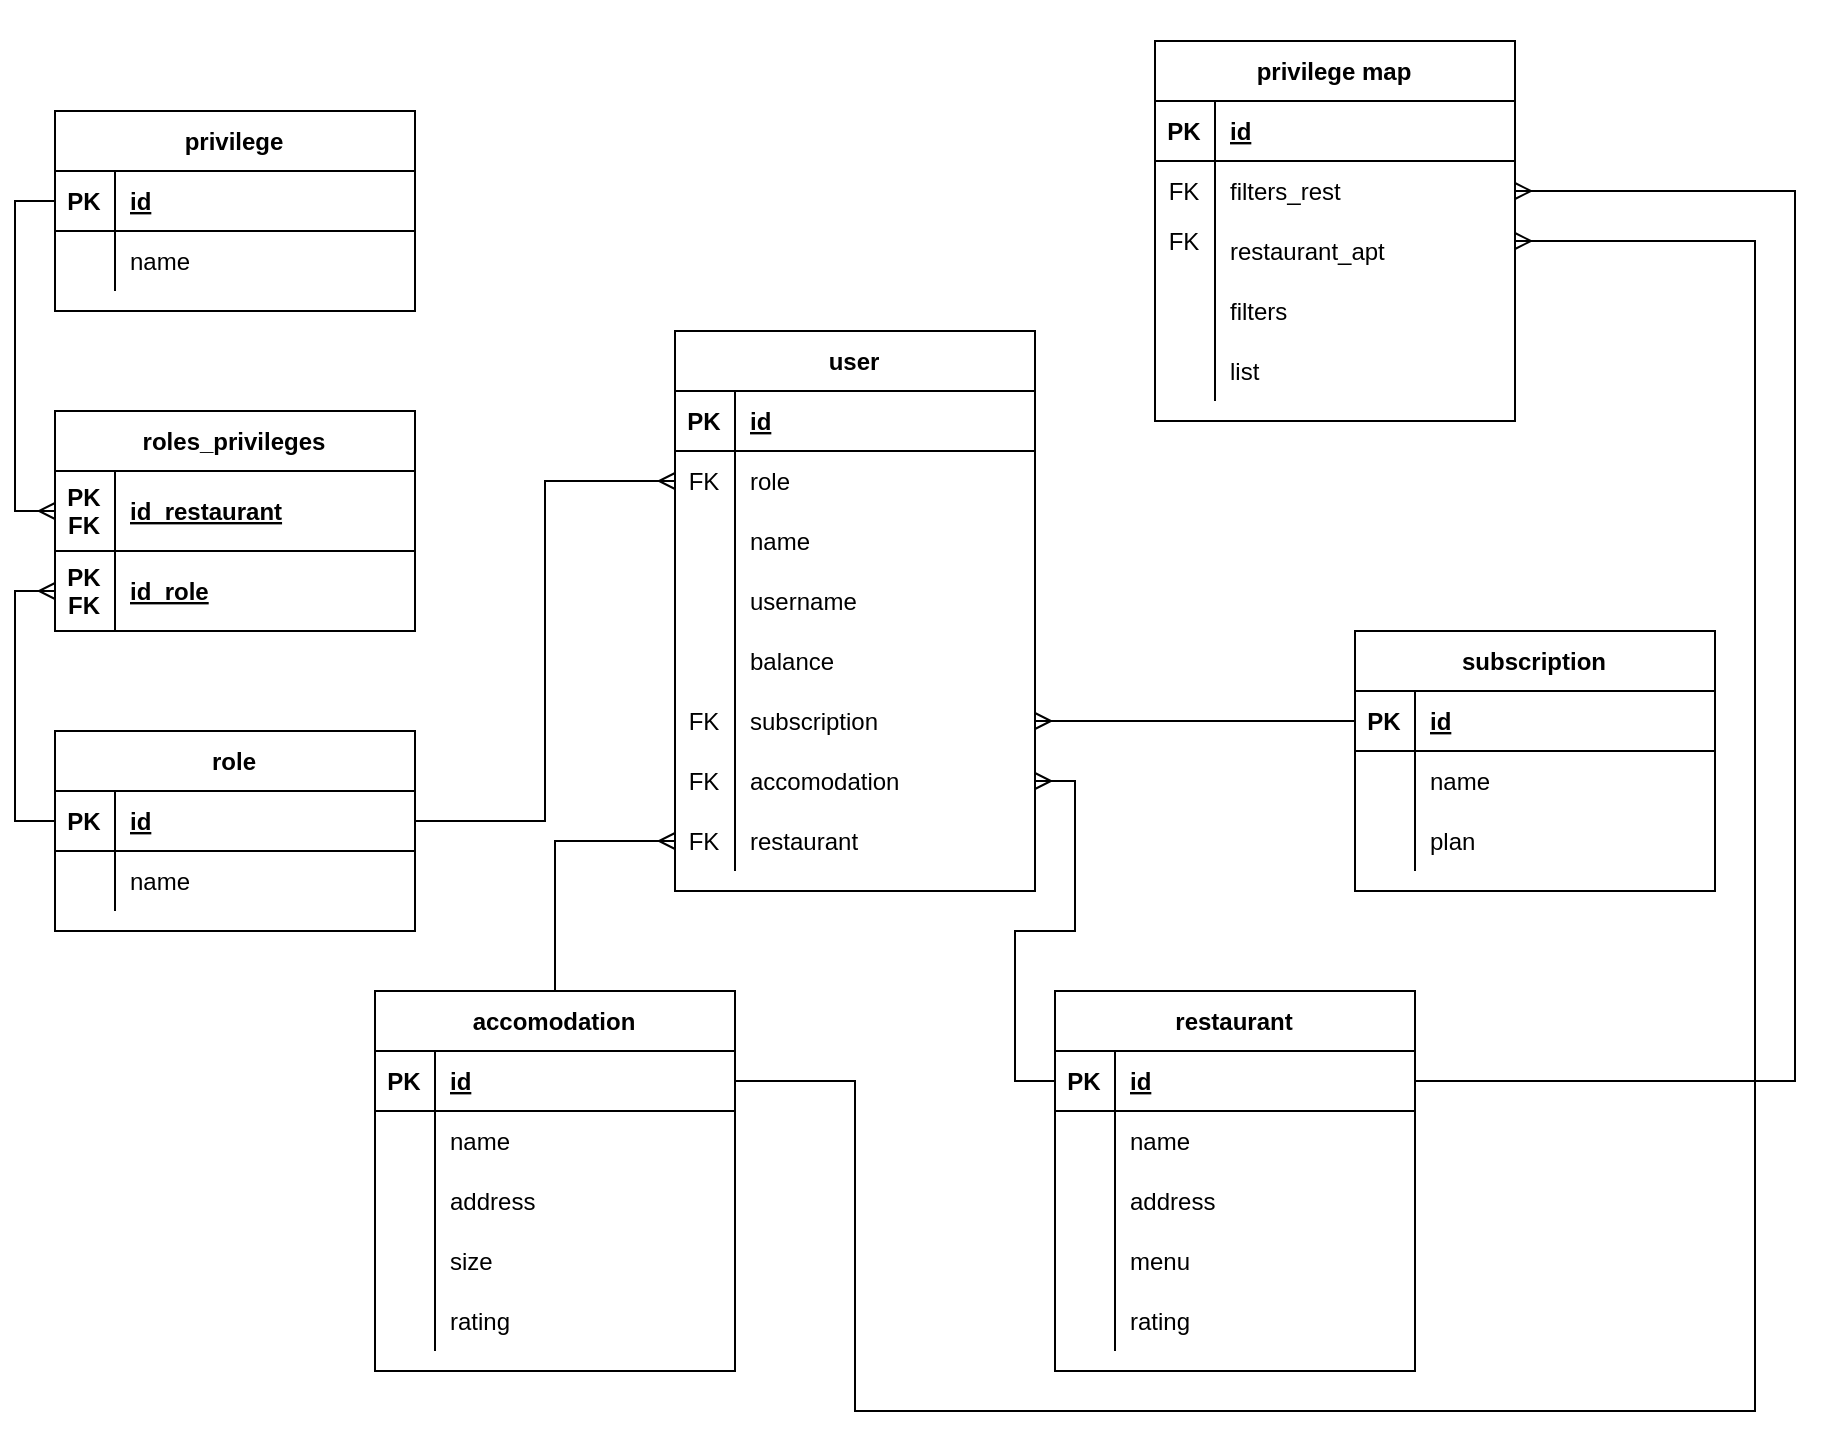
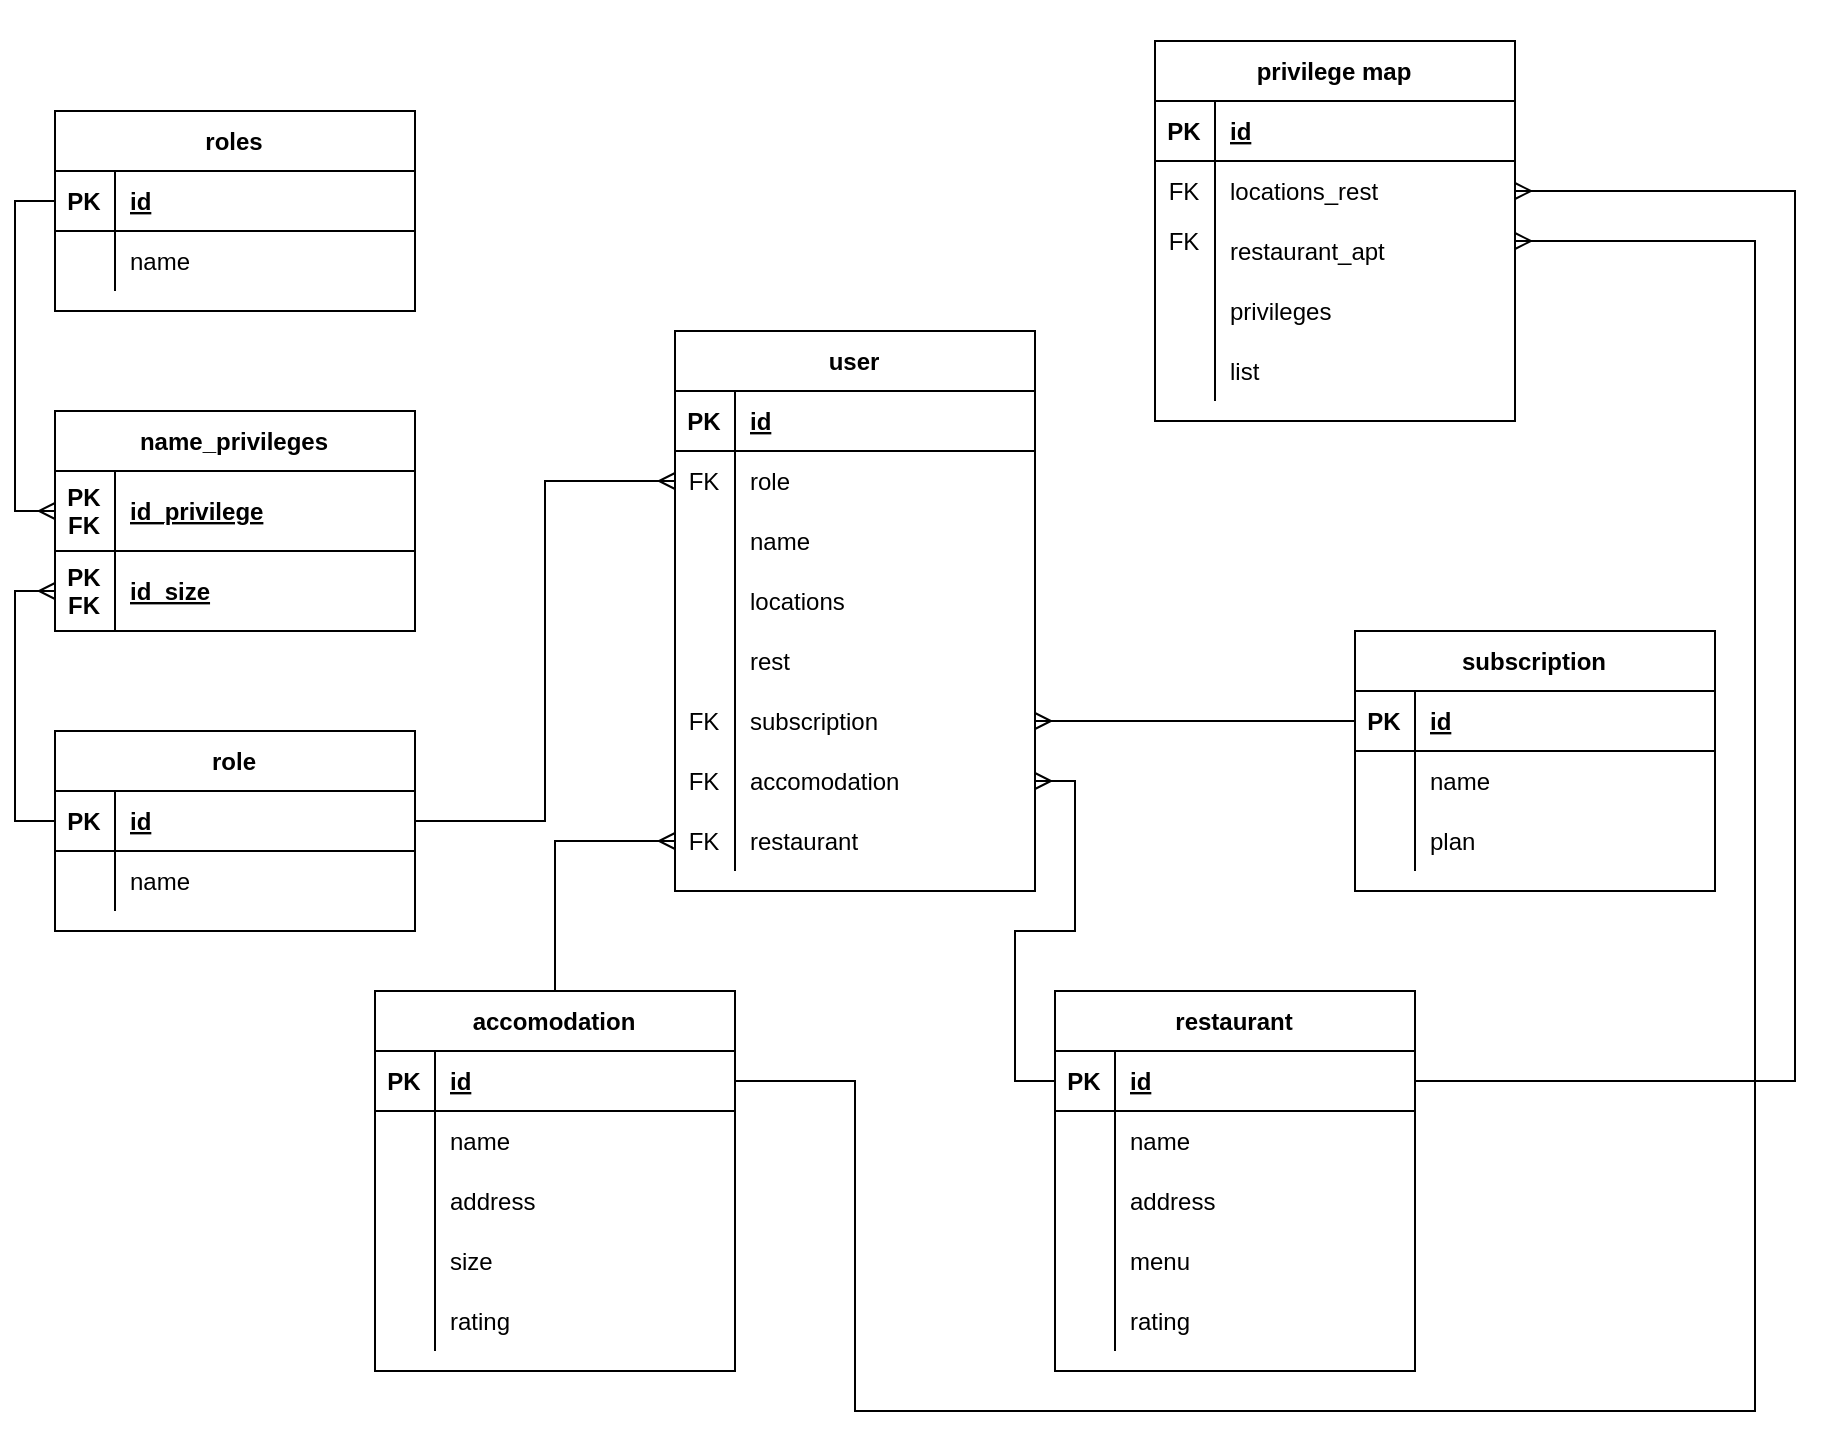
node "privilege": label "privilege" -> "roles"
node "filters_rest": label "filters_rest" -> "locations_rest"
node "filters": label "filters" -> "privileges"
node "roles_privileges": label "roles_privileges" -> "name_privileges"
node "id_restaurant": label "id_restaurant" -> "id_privilege"
node "id_role": label "id_role" -> "id_size"
node "username": label "username" -> "locations"
node "balance": label "balance" -> "rest"
